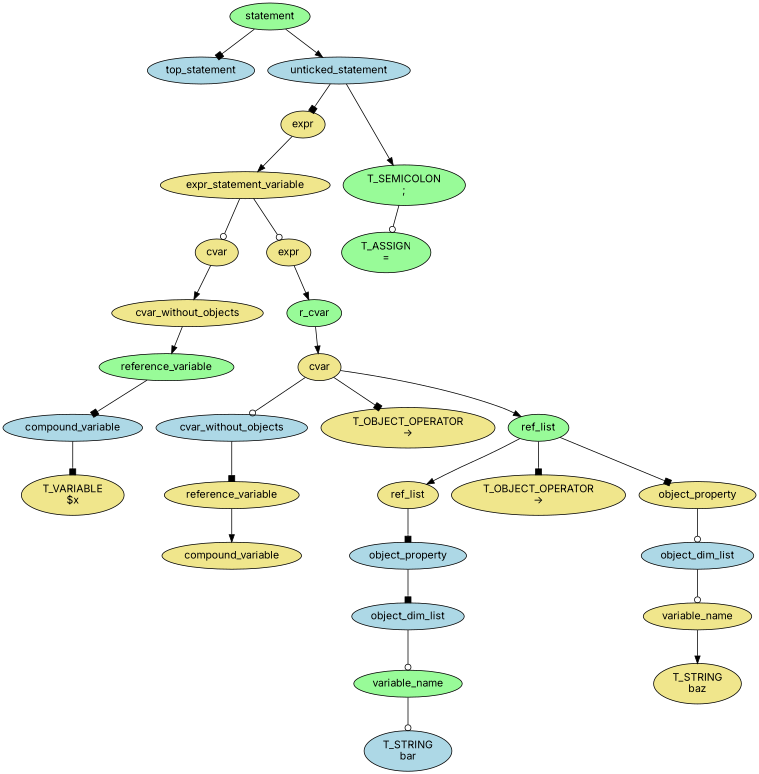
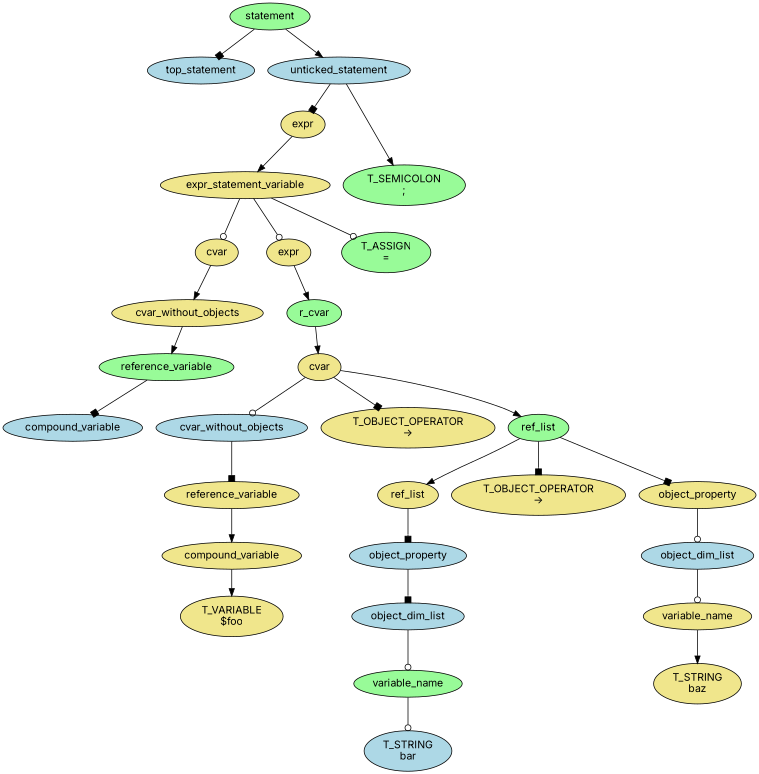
edge "T_SEMICOLON ;" -> "T_ASSIGN =": now "expr_statement_variable" -> "T_ASSIGN ="
node "T_VARIABLE $x": removed
node "T_VARIABLE $foo": added
